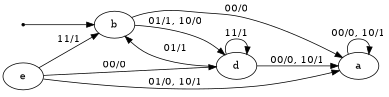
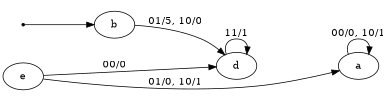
edge "b" -> "a": removed, label "00/0"
edge "b" -> "d": label "01/1, 10/0" -> "01/5, 10/0"
edge "e" -> "b": removed, label "11/1"
edge "d" -> "b": removed, label "01/1"
edge "d" -> "a": removed, label "00/0, 10/1"
